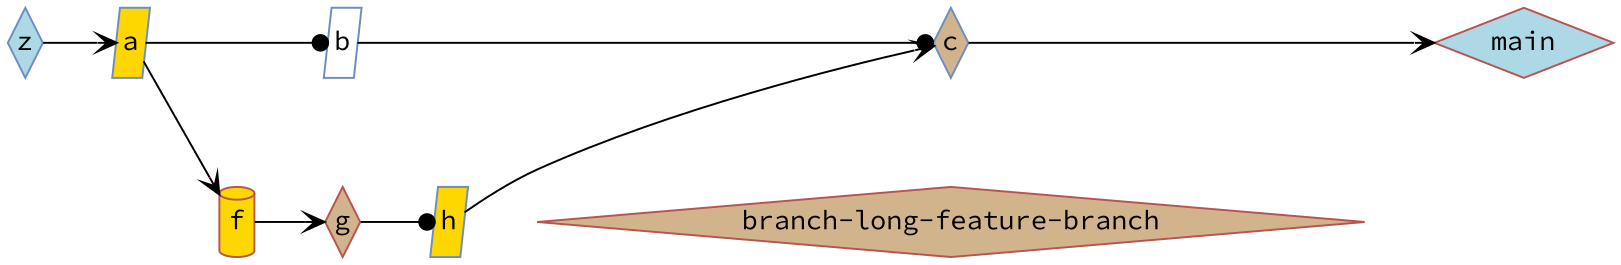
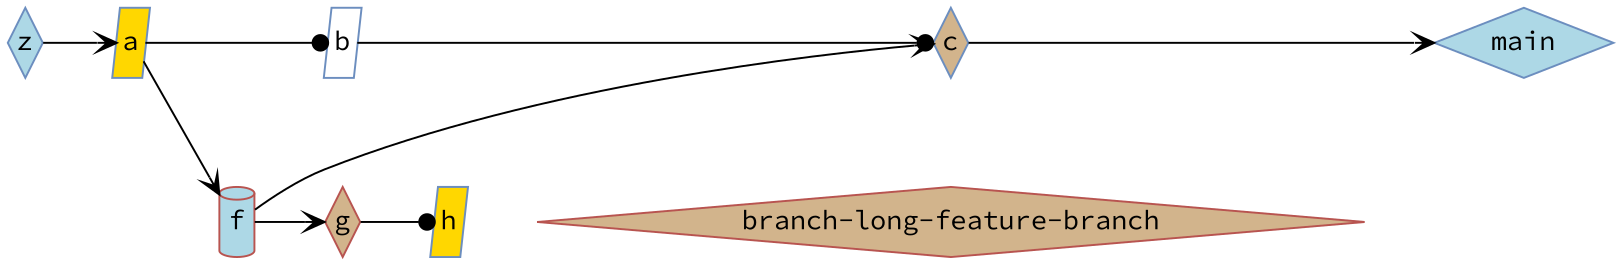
node "main": color #b85450 -> #6c8ebf
edge "h" -> "c": now "f" -> "c"
node "f": fillcolor gold -> lightblue
